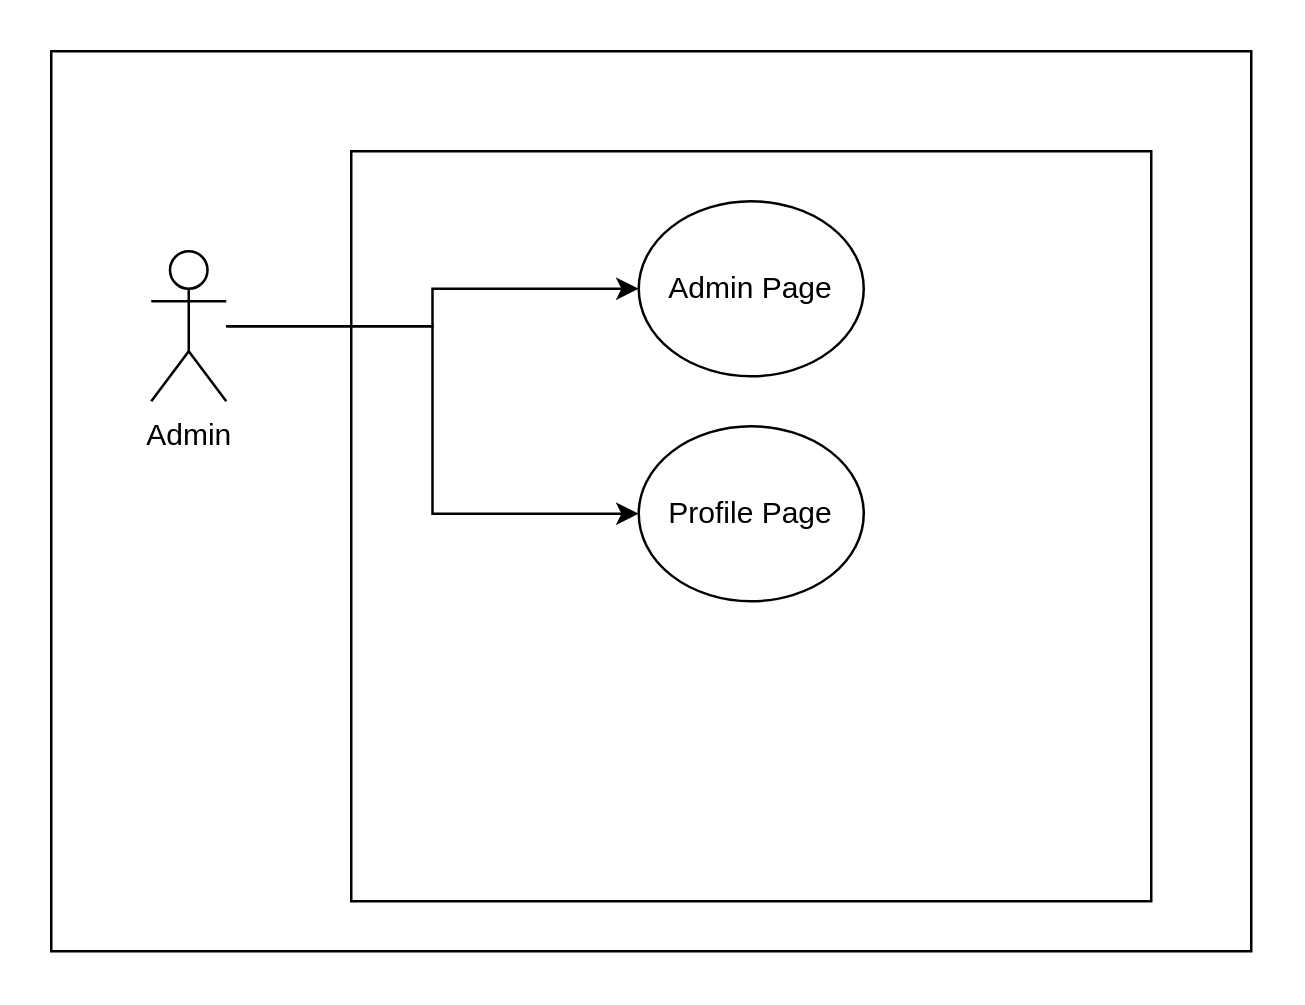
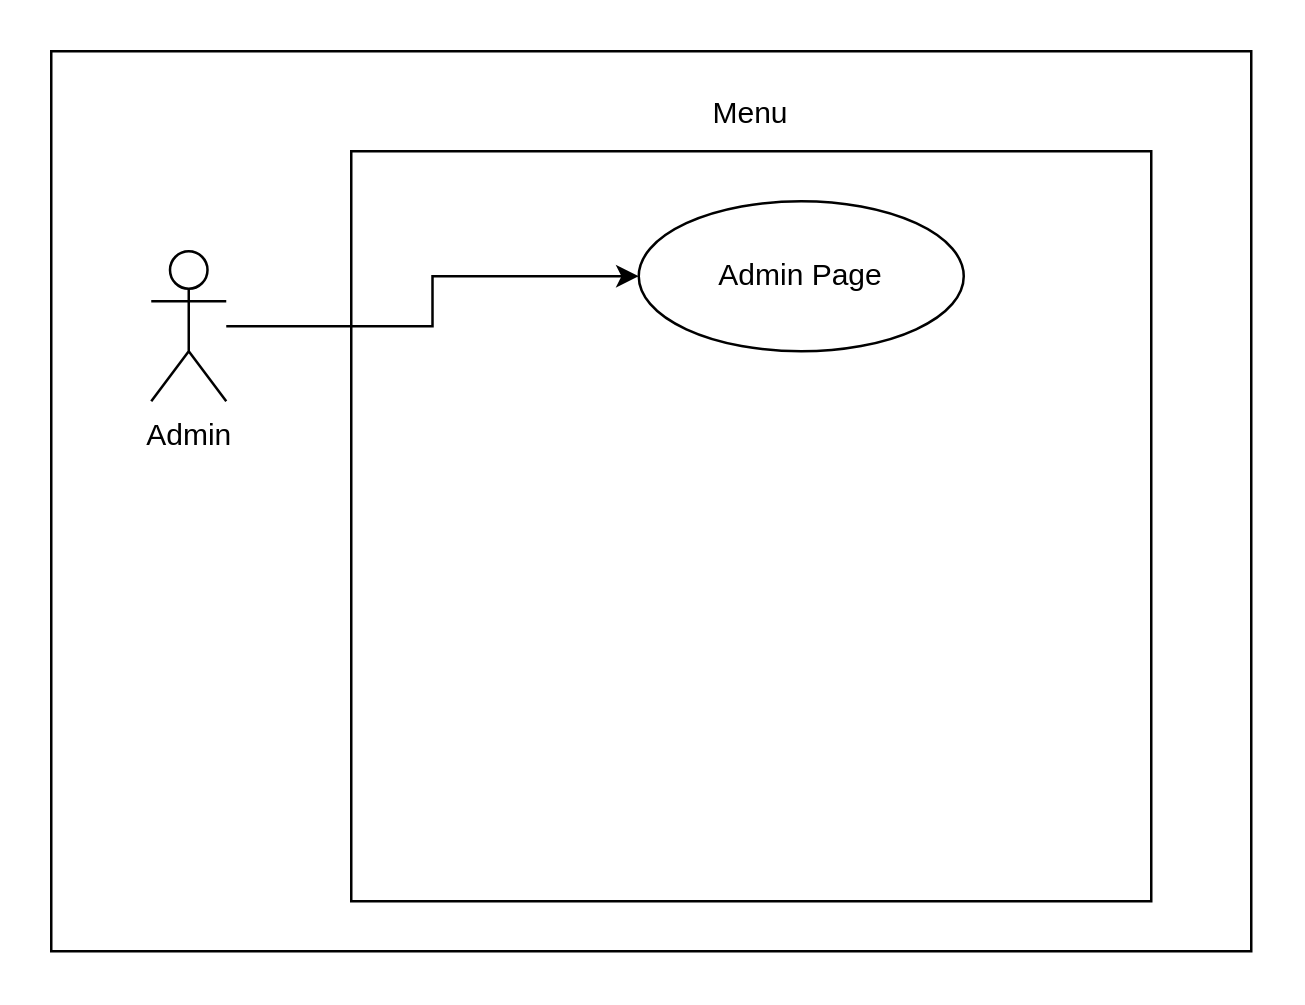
node "Menu": added
node "Admin Page": size 225x175 -> 325x150
edge "Admin" -> "Profile Page": removed
node "Profile Page": removed
